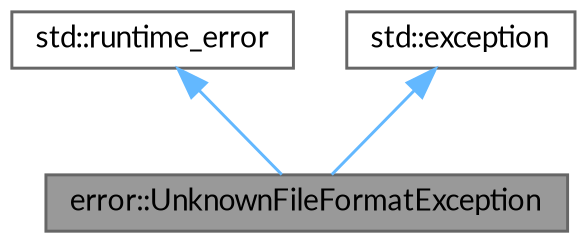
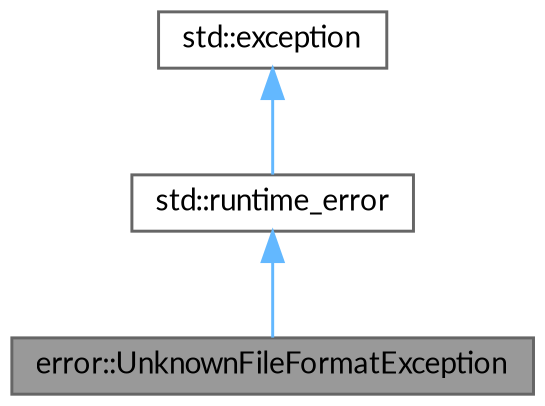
edge "error::UnknownFileFormatException" -> "std::exception": now "std::runtime_error" -> "std::exception"
